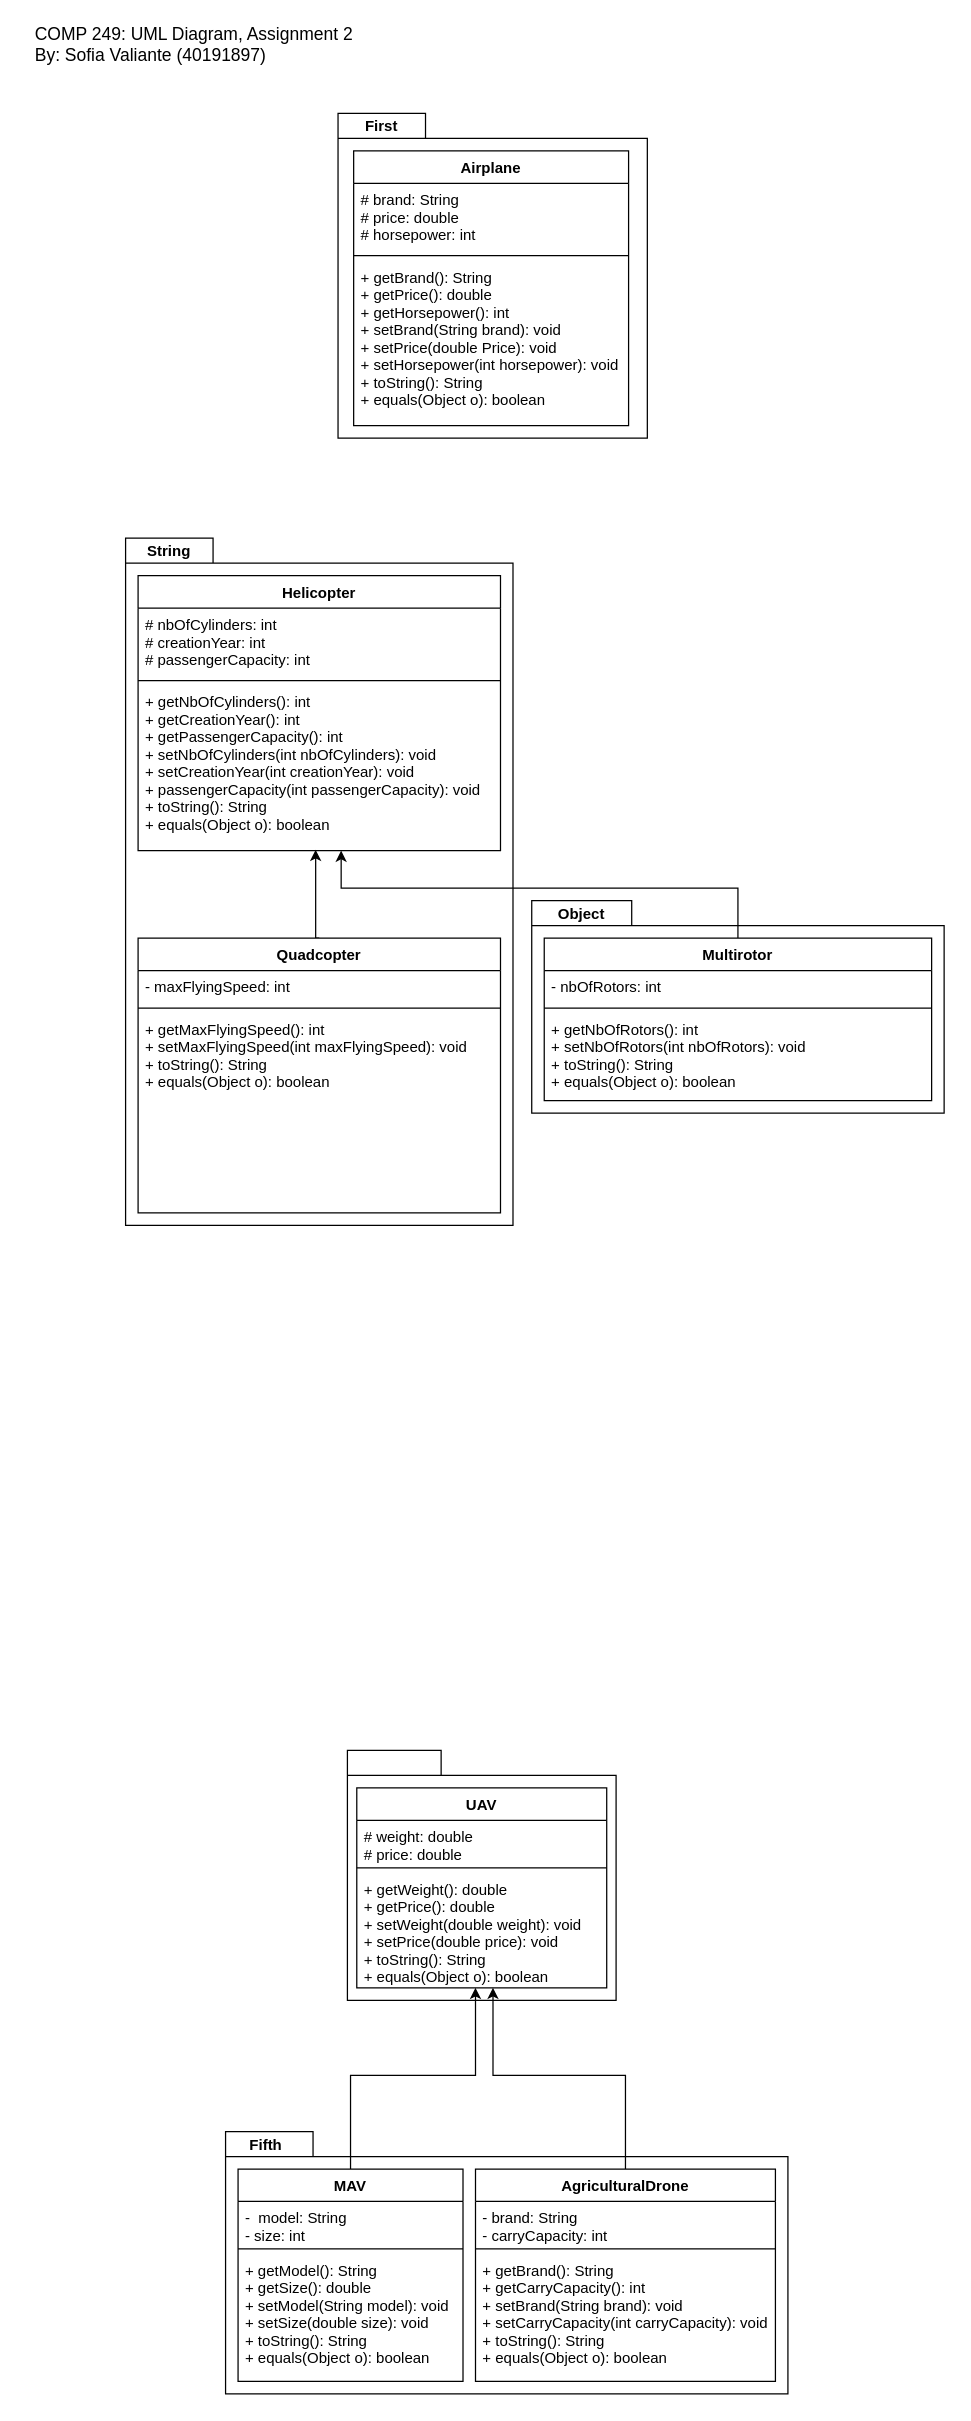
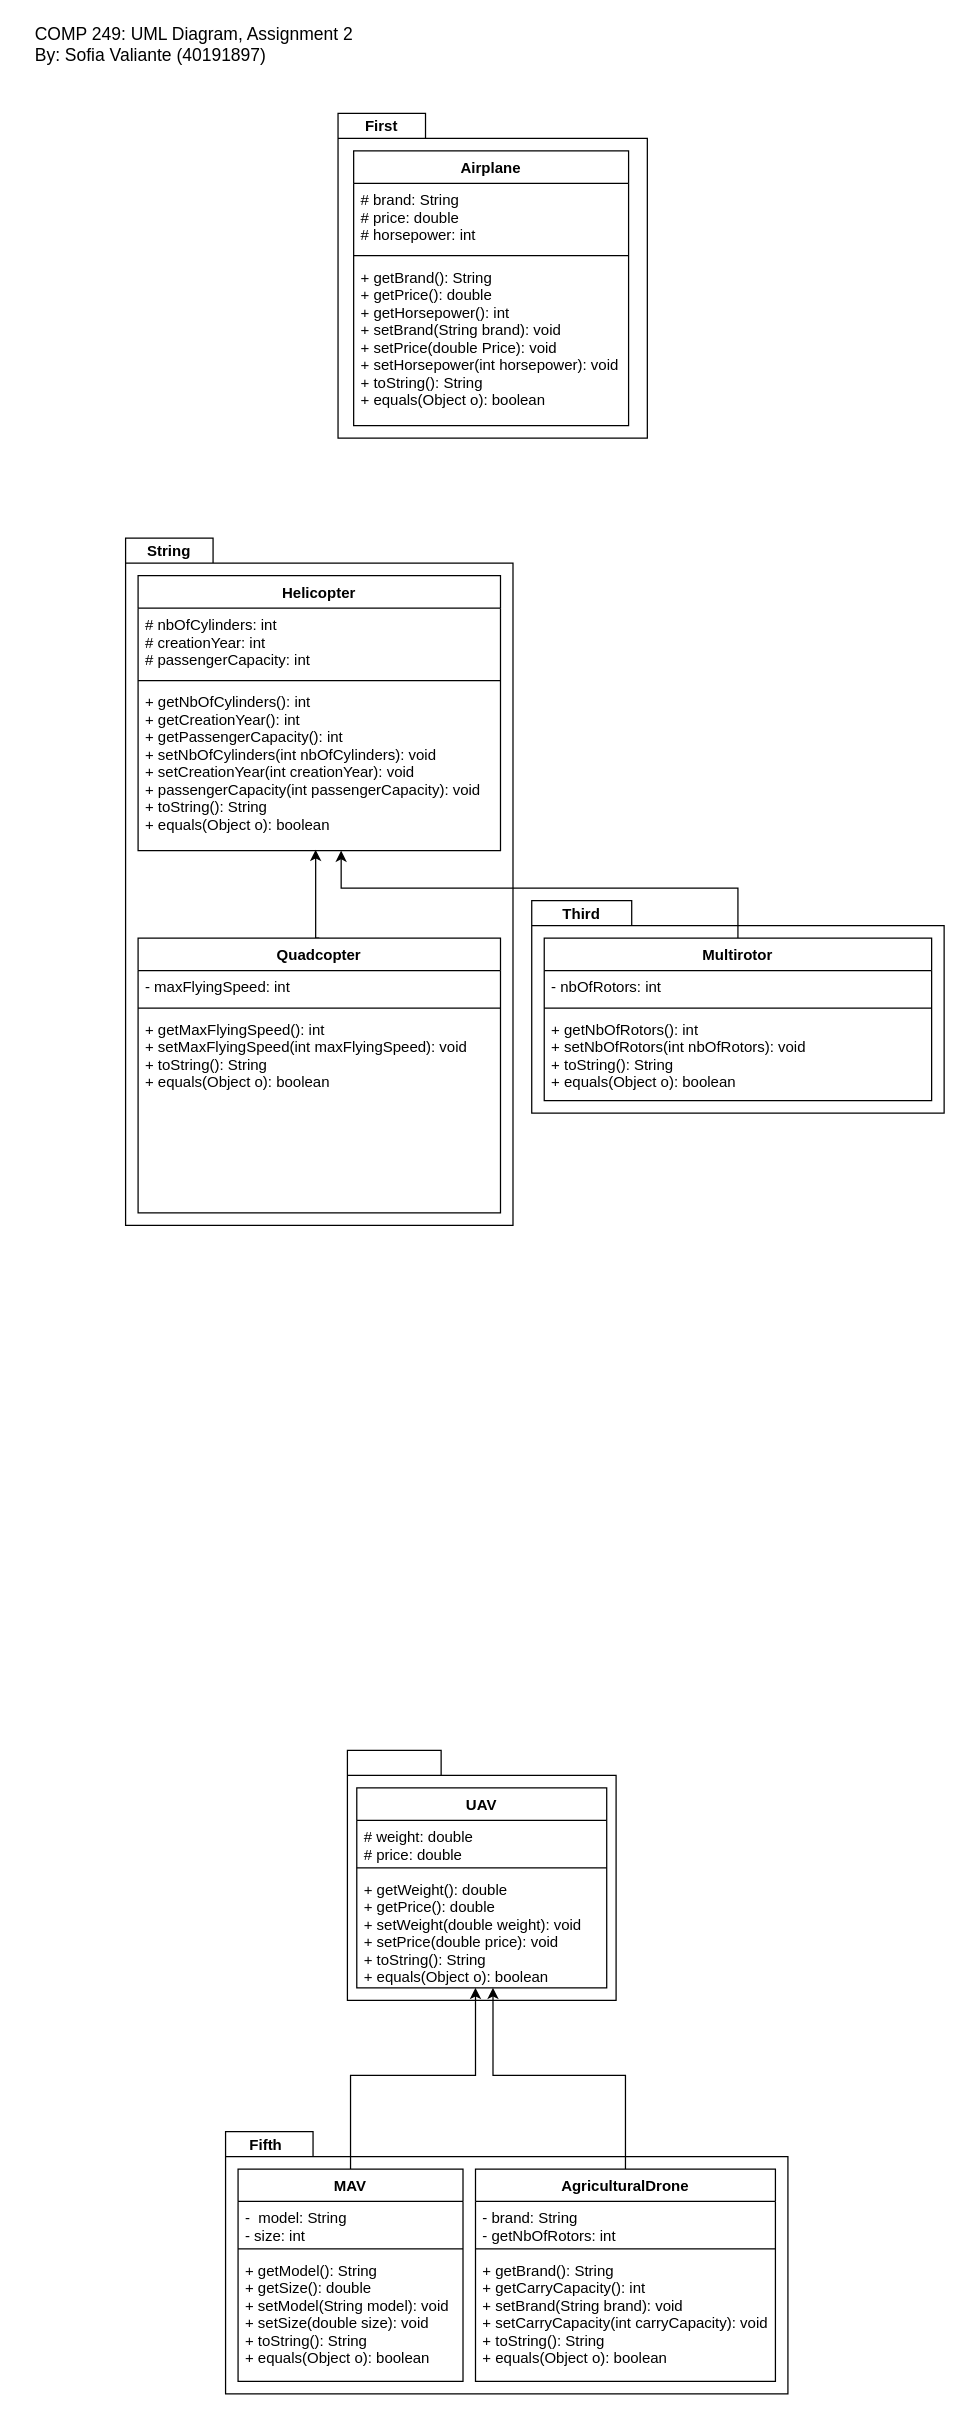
node "Object": label "Object" -> "Third"
node "- brand: String - carryCapacity: int": label "- brand: String - carryCapacity: int" -> "- brand: String - getNbOfRotors: int"
